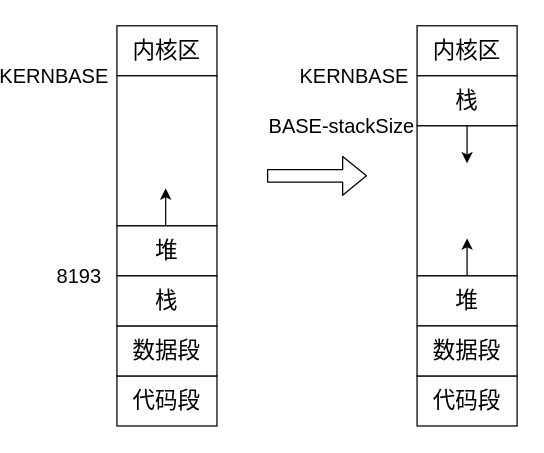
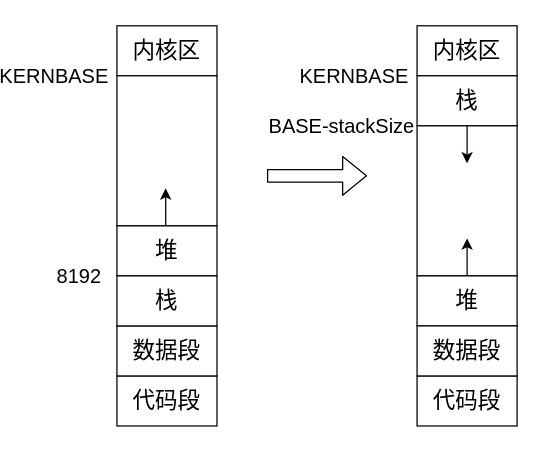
node "8193": label "8193" -> "8192"
